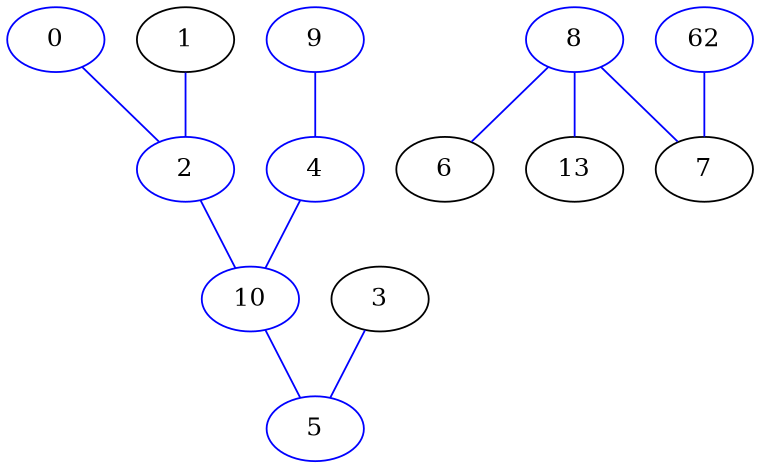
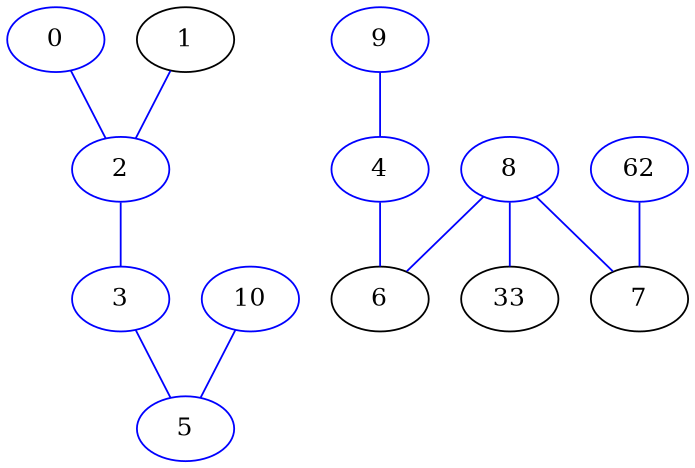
node "13": label "13" -> "33"
edge "2" -- "10": now "2" -- "3"
edge "4" -- "10": now "4" -- "6"
node "3": color black -> blue
